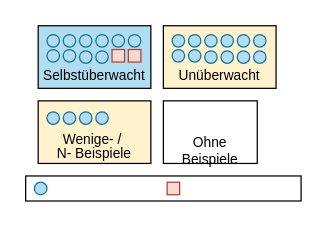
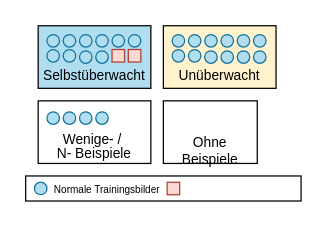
node "Wenige- / N- Beispiele": fillcolor #fff2cc -> #ffffff
node "Normale Trainingsbilder": added
